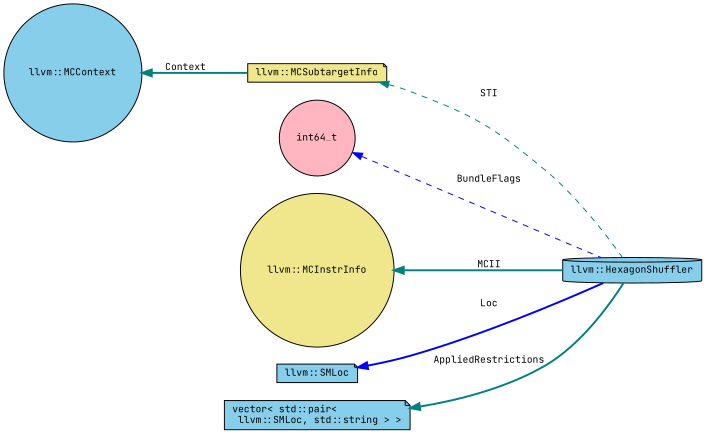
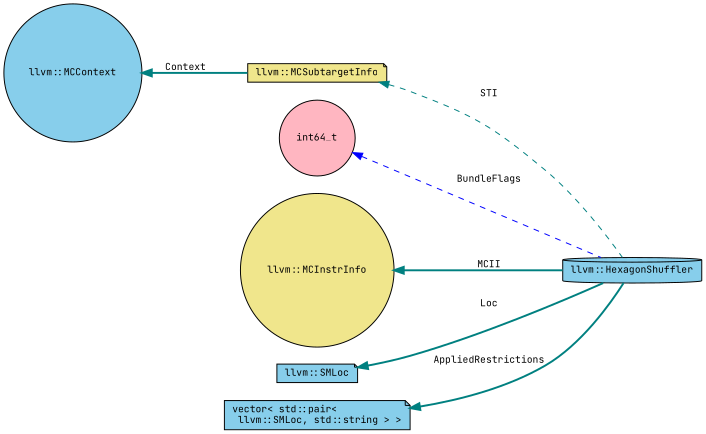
edge "llvm::HexagonShuffler" -> "llvm::SMLoc": color blue -> teal
